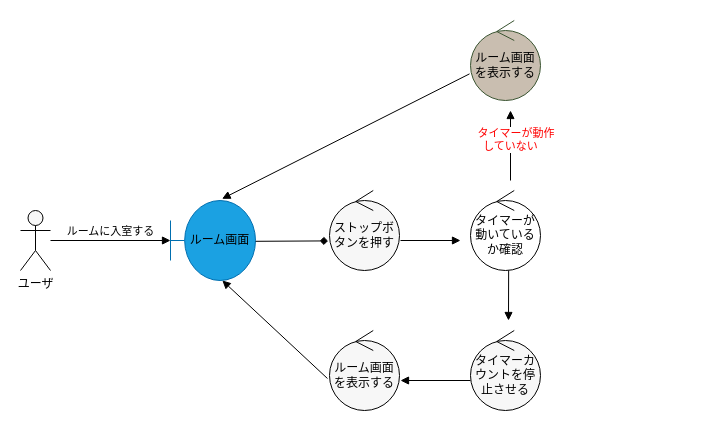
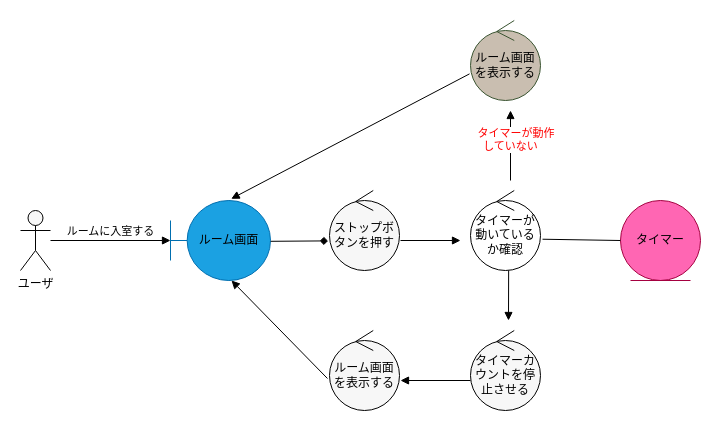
edge "タイマーが動いているか確認" -- "タイマー": added
node "ルーム画面": size 85x80 -> 100x80
node "タイマー": added
